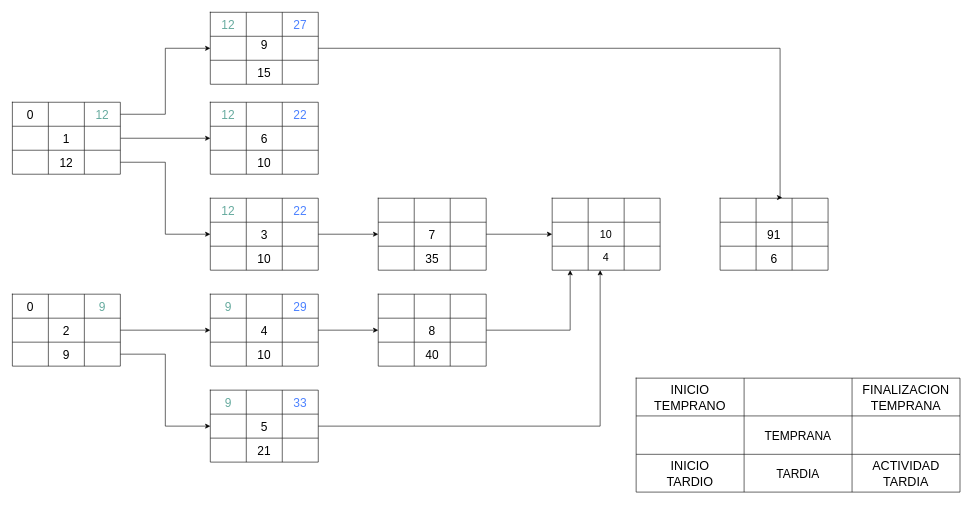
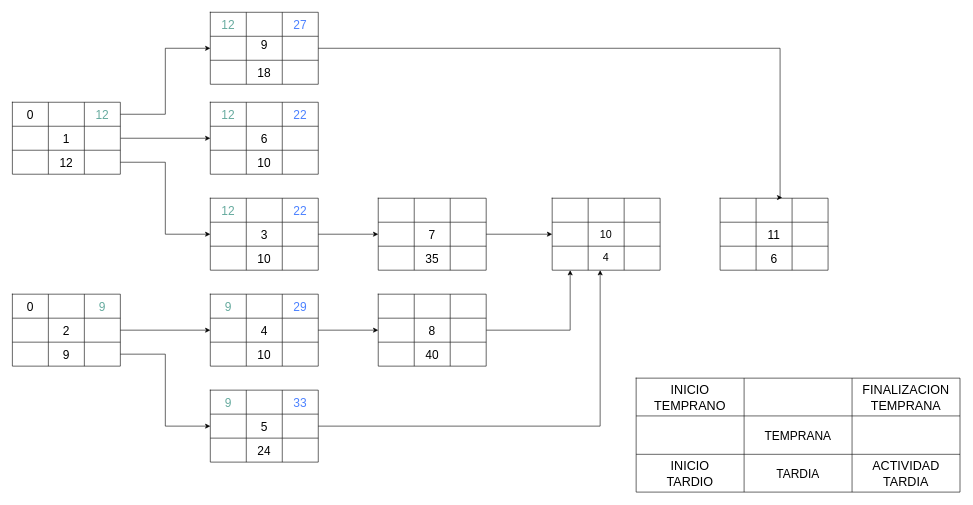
node "15": label "15" -> "18"
node "91": label "91" -> "11"
node "21": label "21" -> "24"
